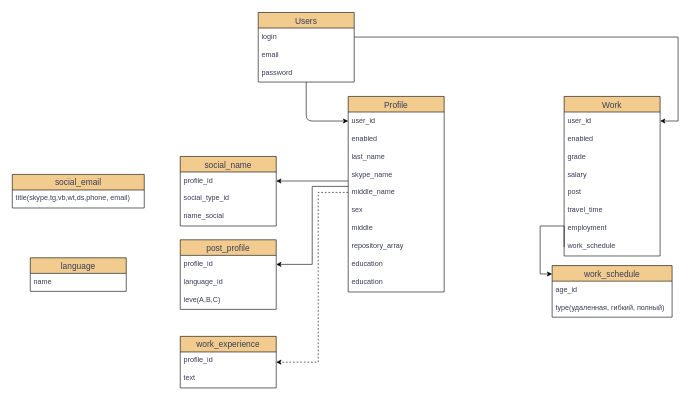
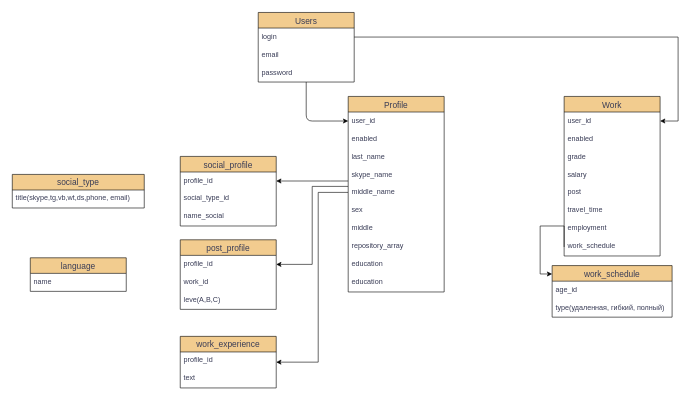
node "social_name": label "social_name" -> "social_profile"
node "social_email": label "social_email" -> "social_type"
node "language_id": label "language_id" -> "work_id"
edge "Profile" -> "work_experience": style dashed -> solid
